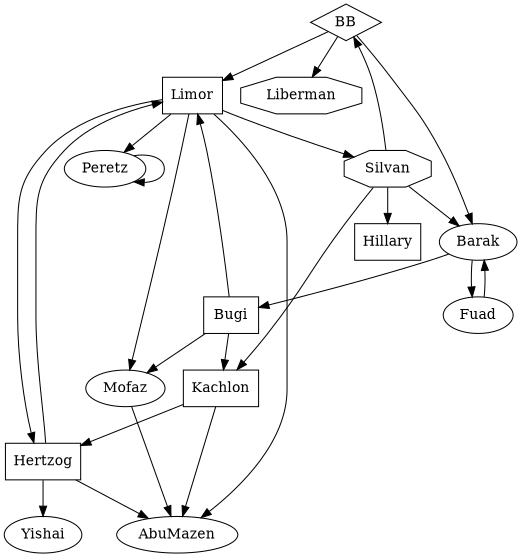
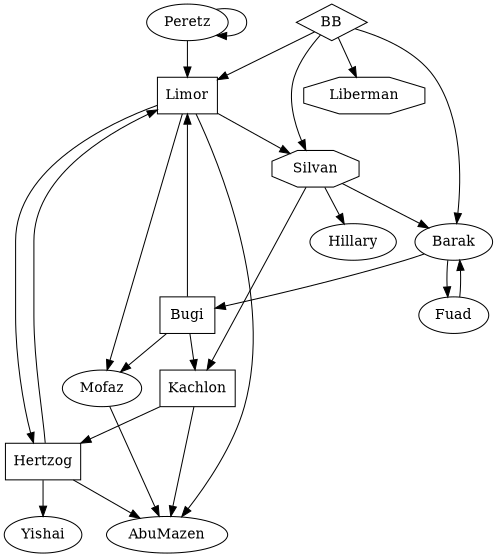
edge "Silvan" -> "BB": reversed
edge "Limor" -> "Peretz": reversed
node "Hillary": shape box -> ellipse
